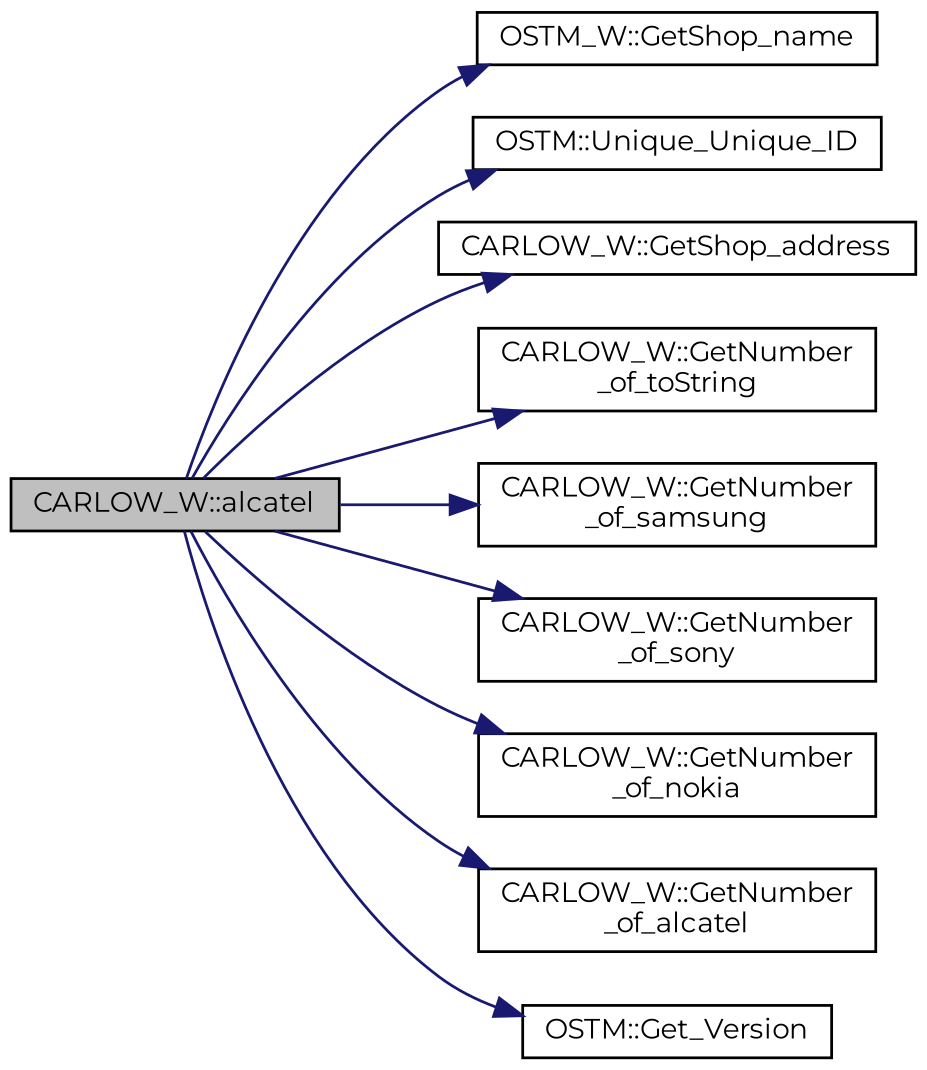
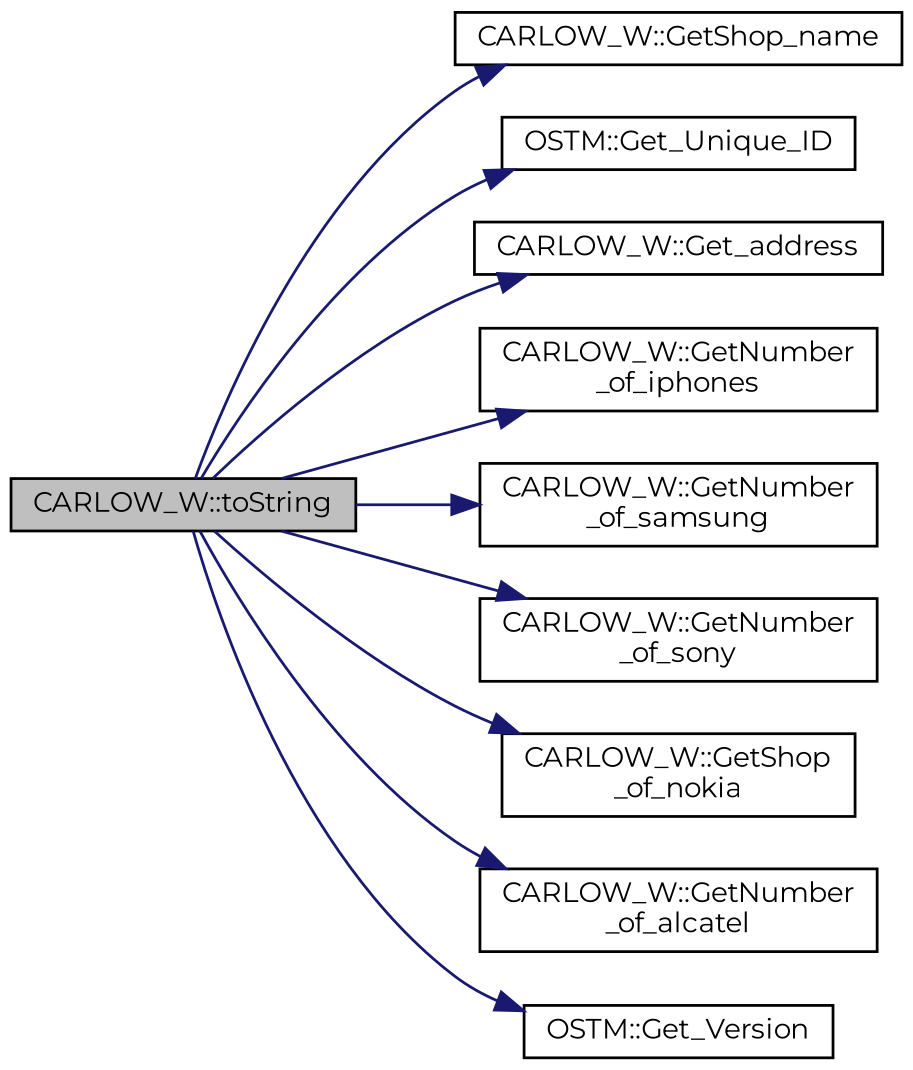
node "OSTM_W::GetShop_name": label "OSTM_W::GetShop_name" -> "CARLOW_W::GetShop_name"
node "OSTM::Unique_Unique_ID": label "OSTM::Unique_Unique_ID" -> "OSTM::Get_Unique_ID"
node "CARLOW_W::GetShop_address": label "CARLOW_W::GetShop_address" -> "CARLOW_W::Get_address"
node "CARLOW_W::GetNumber _of_toString": label "CARLOW_W::GetNumber _of_toString" -> "CARLOW_W::GetNumber _of_iphones"
node "CARLOW_W::alcatel": label "CARLOW_W::alcatel" -> "CARLOW_W::toString"
node "CARLOW_W::GetNumber _of_nokia": label "CARLOW_W::GetNumber _of_nokia" -> "CARLOW_W::GetShop _of_nokia"
